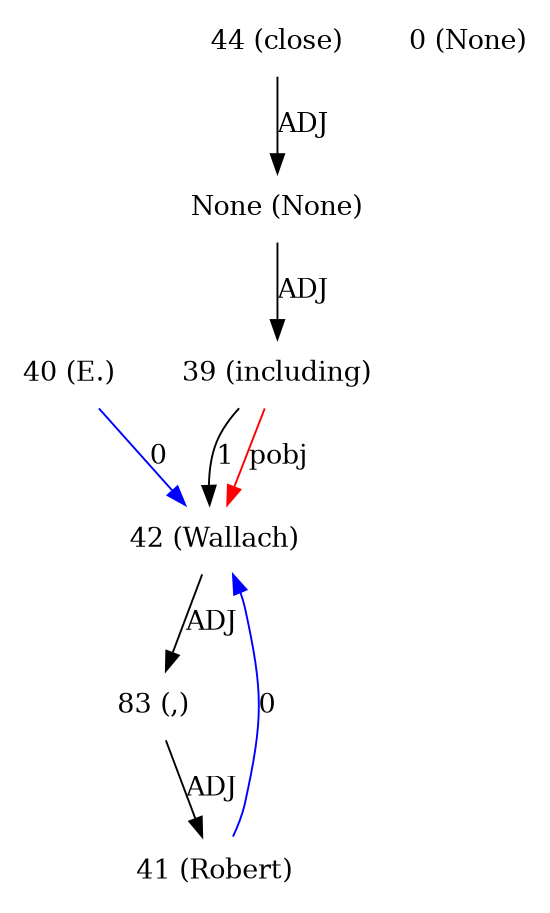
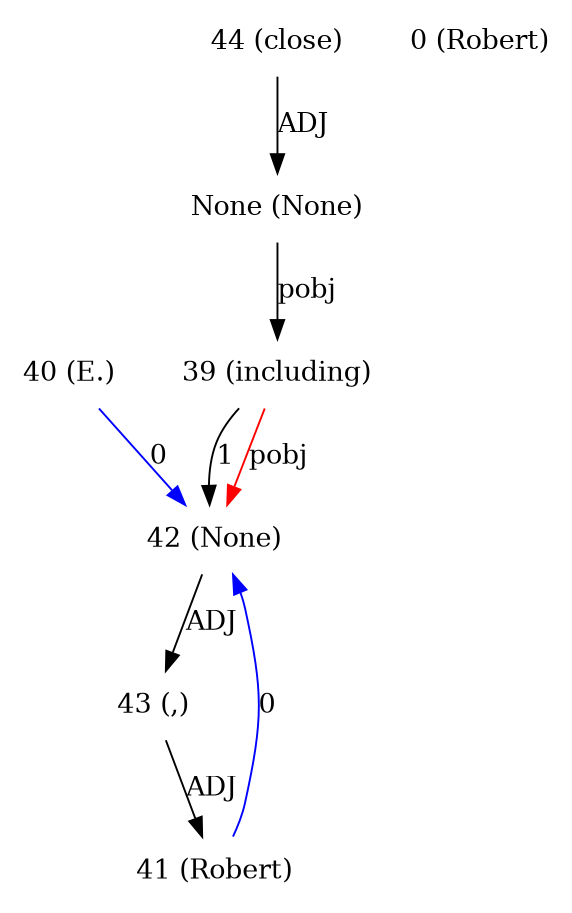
node "0 (None)": label "0 (None)" -> "0 (Robert)"
edge "None (None)" -> "39 (including)": label "ADJ" -> "pobj"
node "42 (Wallach)": label "42 (Wallach)" -> "42 (None)"
node "83 (,)": label "83 (,)" -> "43 (,)"
